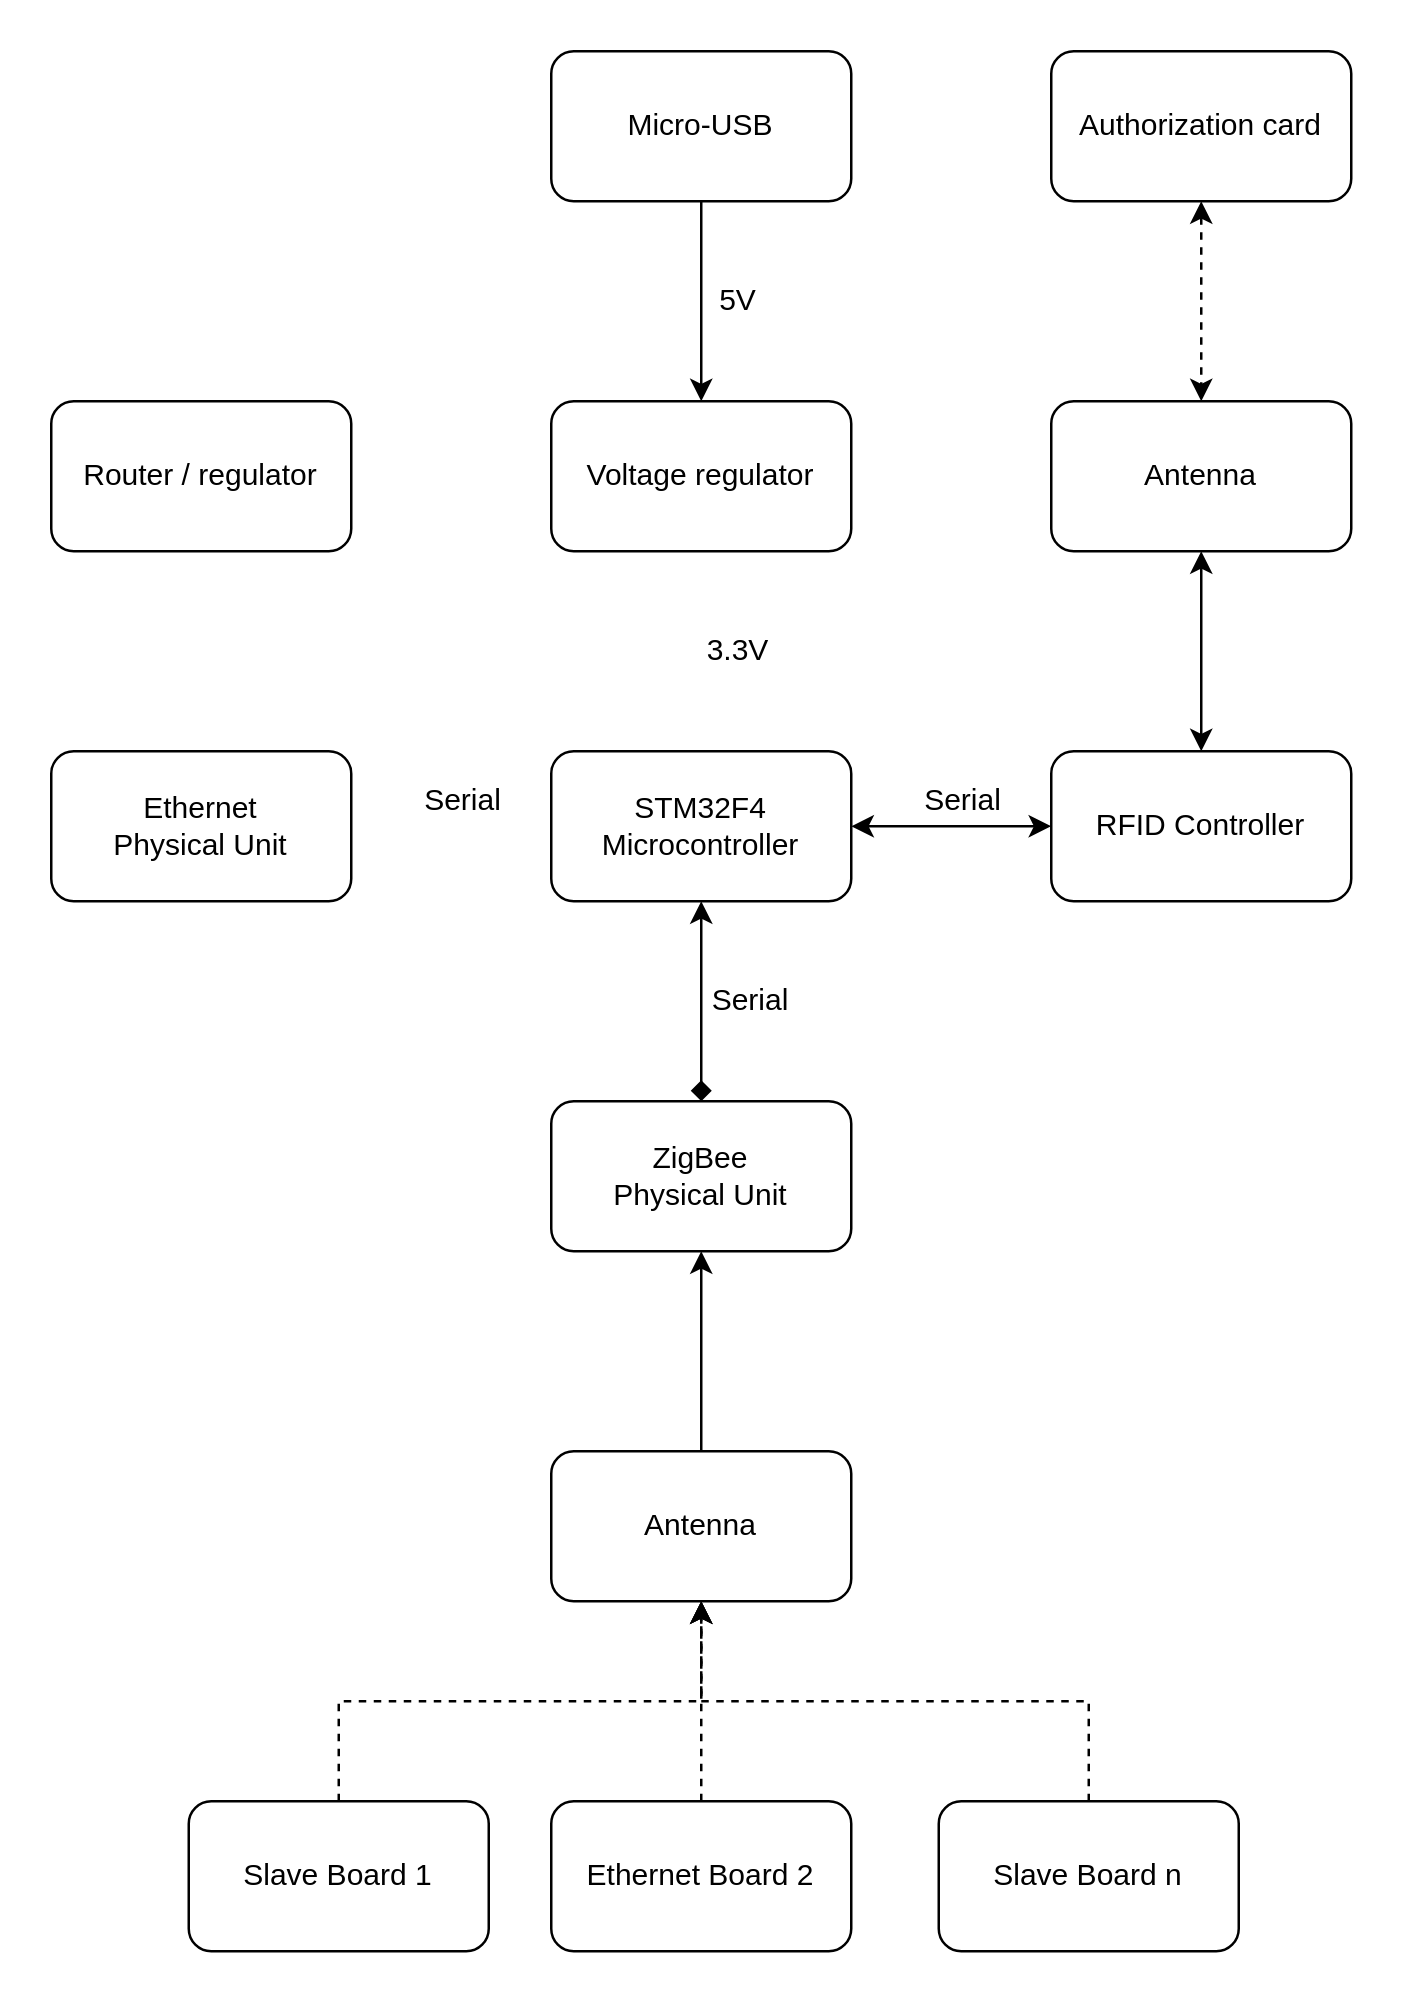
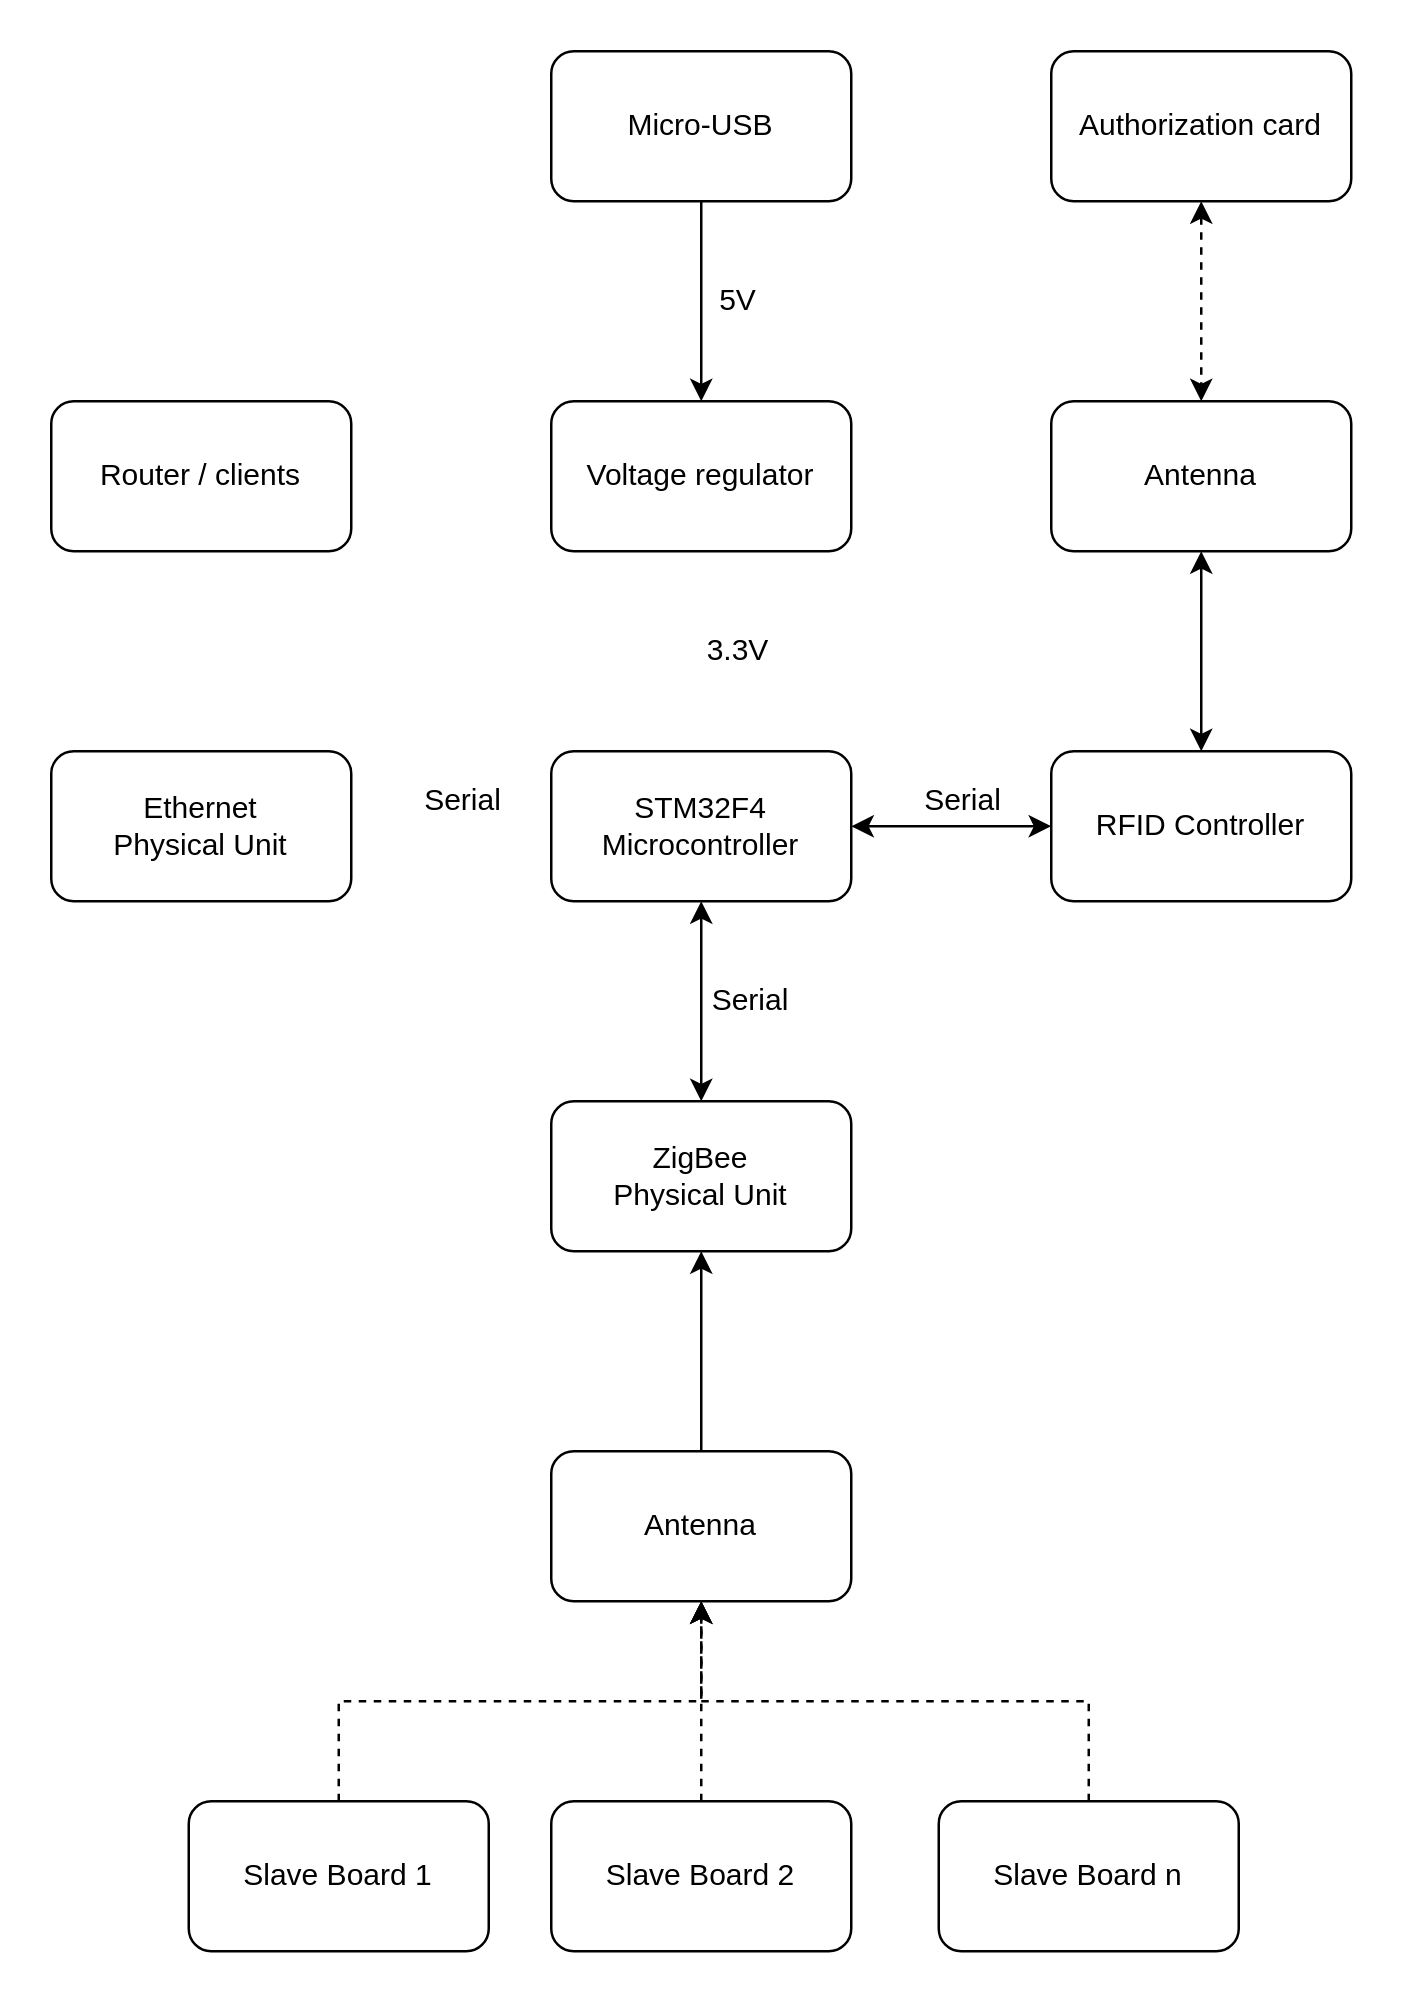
node "Router / regulator": label "Router / regulator" -> "Router / clients"
edge "STM32F4 Microcontroller" -- "ZigBee Physical Unit": arrowhead diamond -> classic
node "Ethernet Board 2": label "Ethernet Board 2" -> "Slave Board 2"
